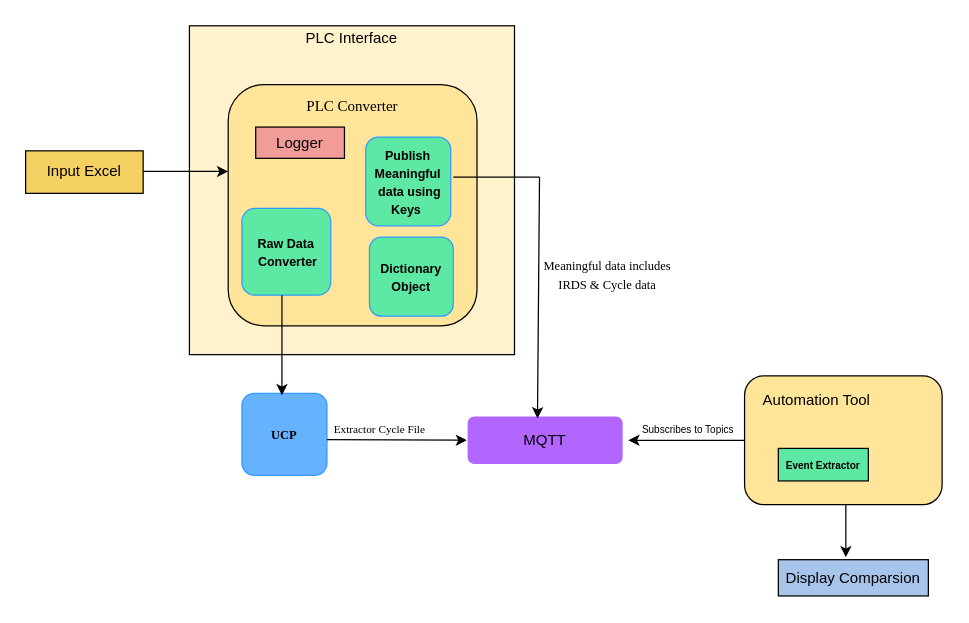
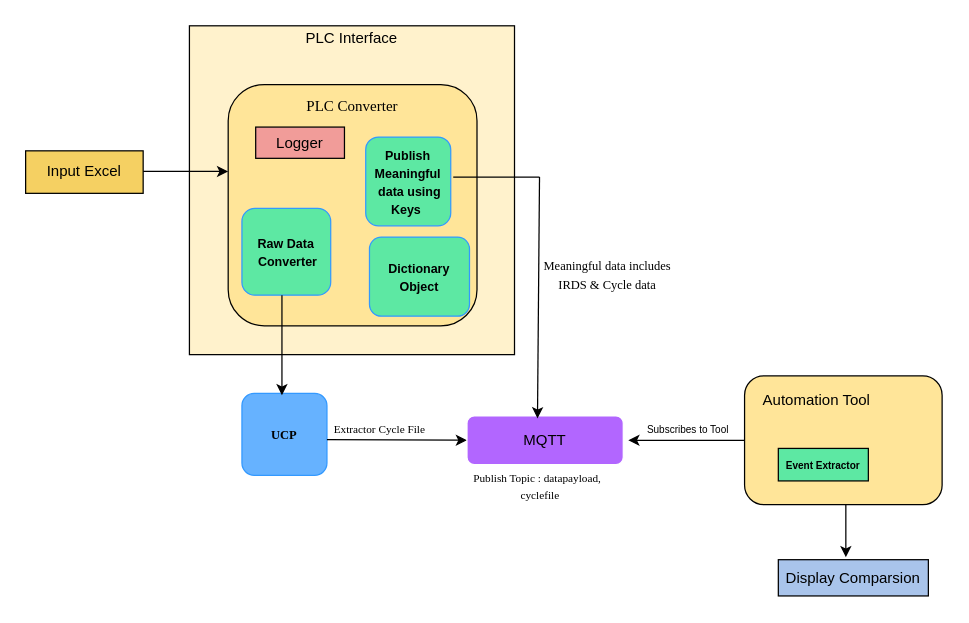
node "Dictionary Object": size 84x79 -> 100x79
node "Subscribes to Topics": label "Subscribes to Topics" -> "Subscribes to Tool"
node "Publish Topic : datapayload, cyclefile": added
